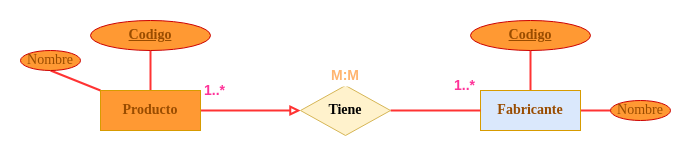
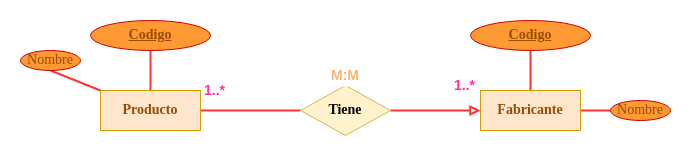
node "Producto": fillcolor #ff9933 -> #ffe6cc
edge "Producto" -> "Tiene": arrowhead block -> none
edge "Tiene" -- "Fabricante": arrowhead none -> block
node "Fabricante": fillcolor #dae8fc -> #ffe6cc
